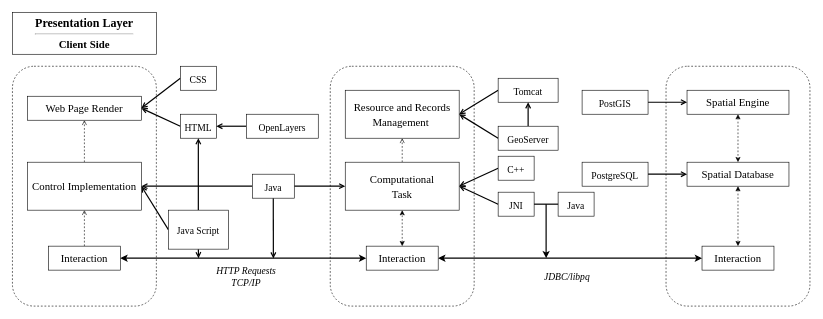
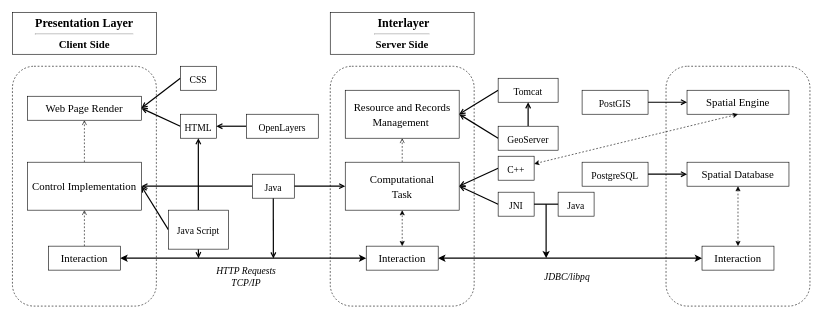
node "InterlayerServer Side": added
edge "Spatial Engine" -- "Spatial Database": now "Spatial Engine" -- "C++"
